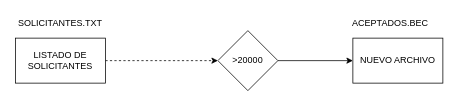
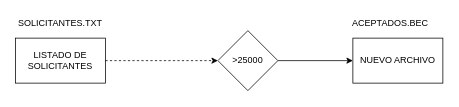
node ">20000": label ">20000" -> ">25000"
